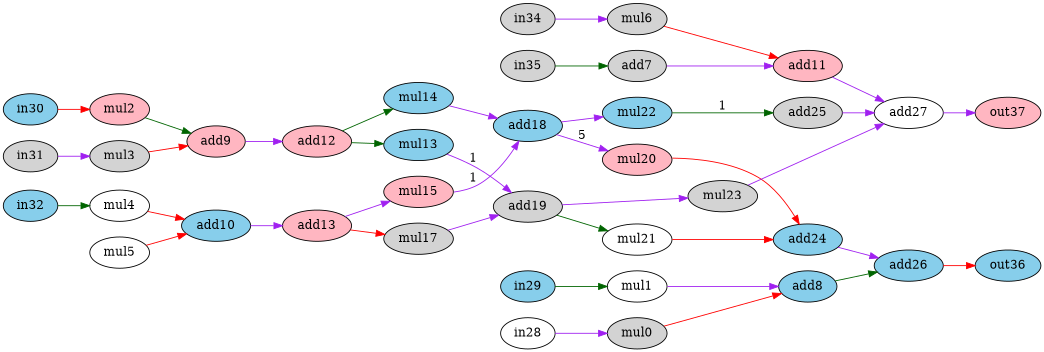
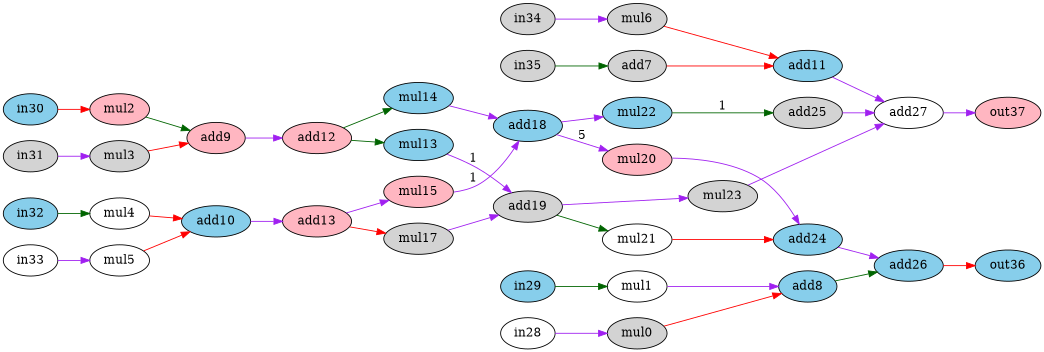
edge "add7" -> "add11": color purple -> red
node "add11": fillcolor lightpink -> skyblue
edge "mul20" -> "add24": color red -> purple
node "in33": added
